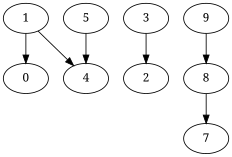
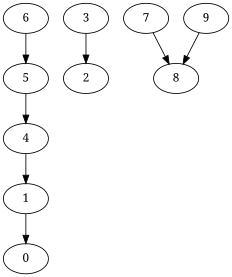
node "6": added
edge "1" -> "4": reversed
edge "8" -> "7": reversed
